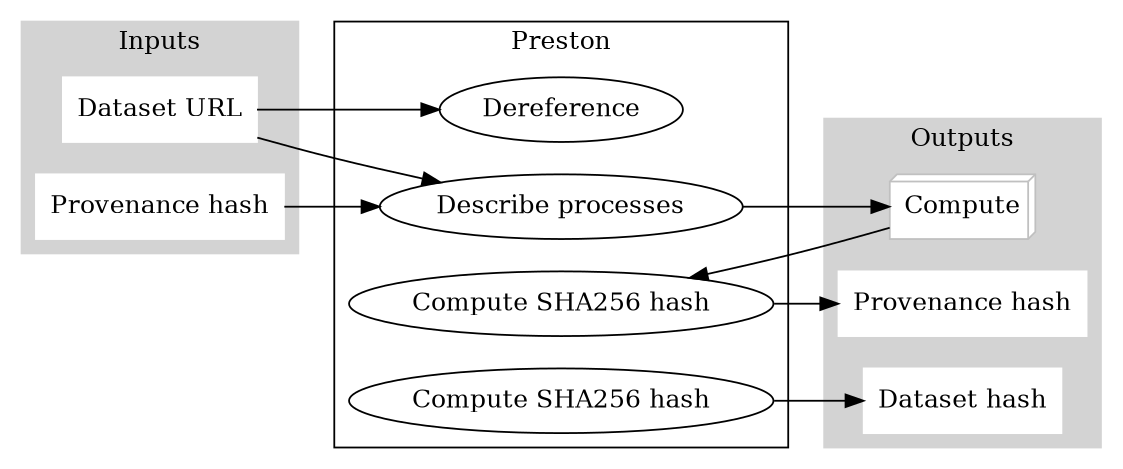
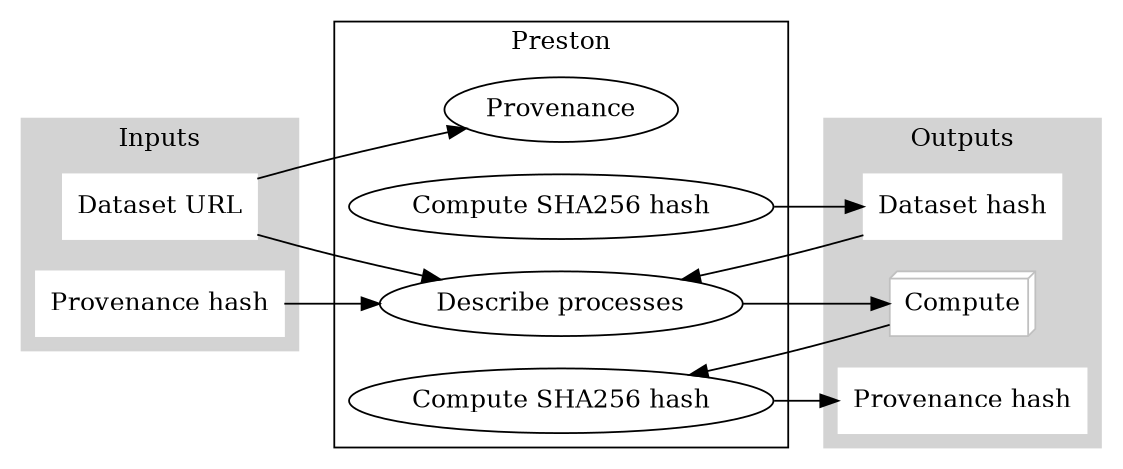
node "Dereference": label "Dereference" -> "Provenance"
edge "Dataset hash" -> "Describe processes": added
